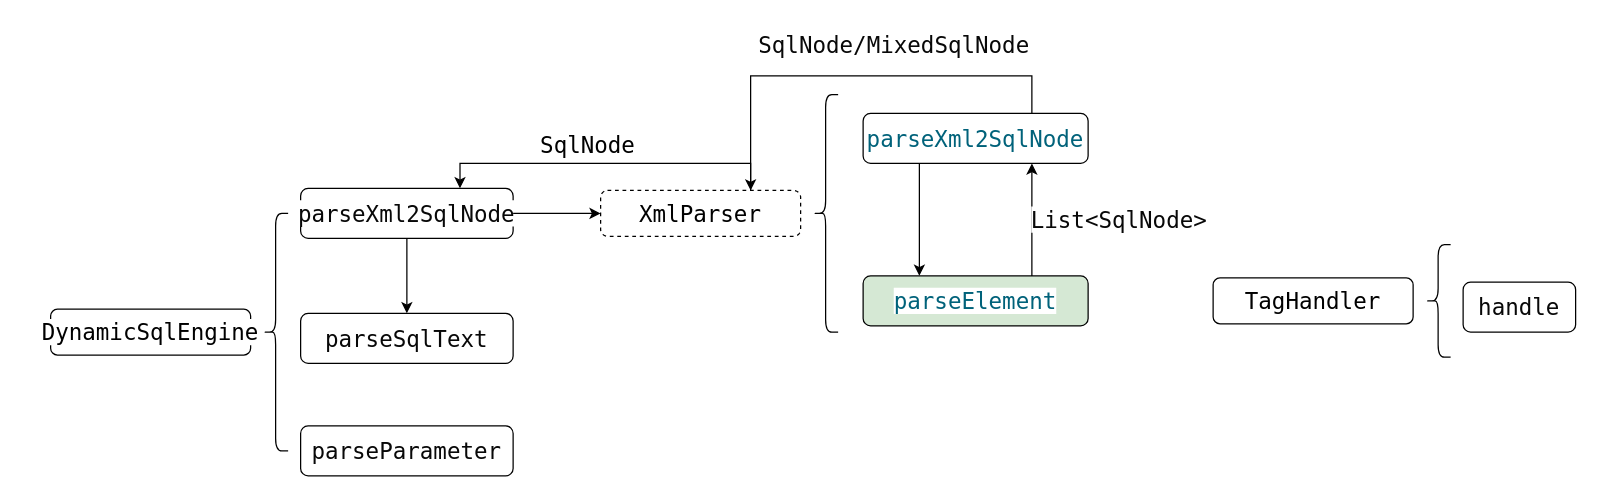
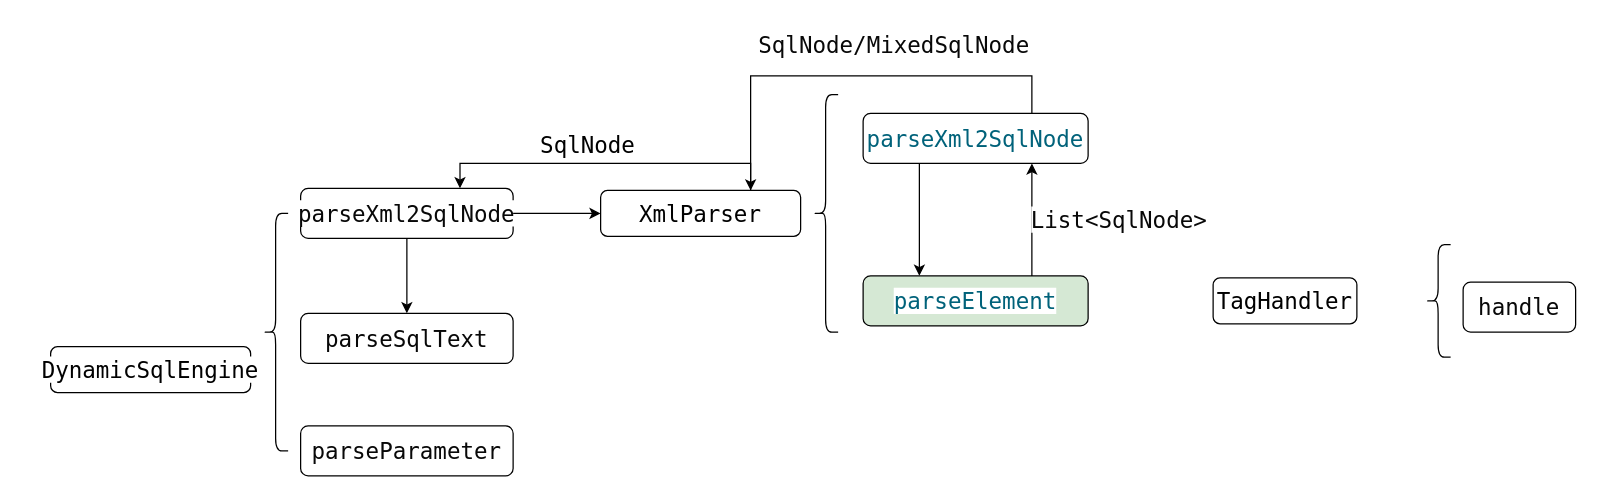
node "XmlParser": style dashed -> solid
node "TagHandler": size 200x46 -> 144x46
node "DynamicSqlEngine": moved (151, 332) -> (151, 369)
